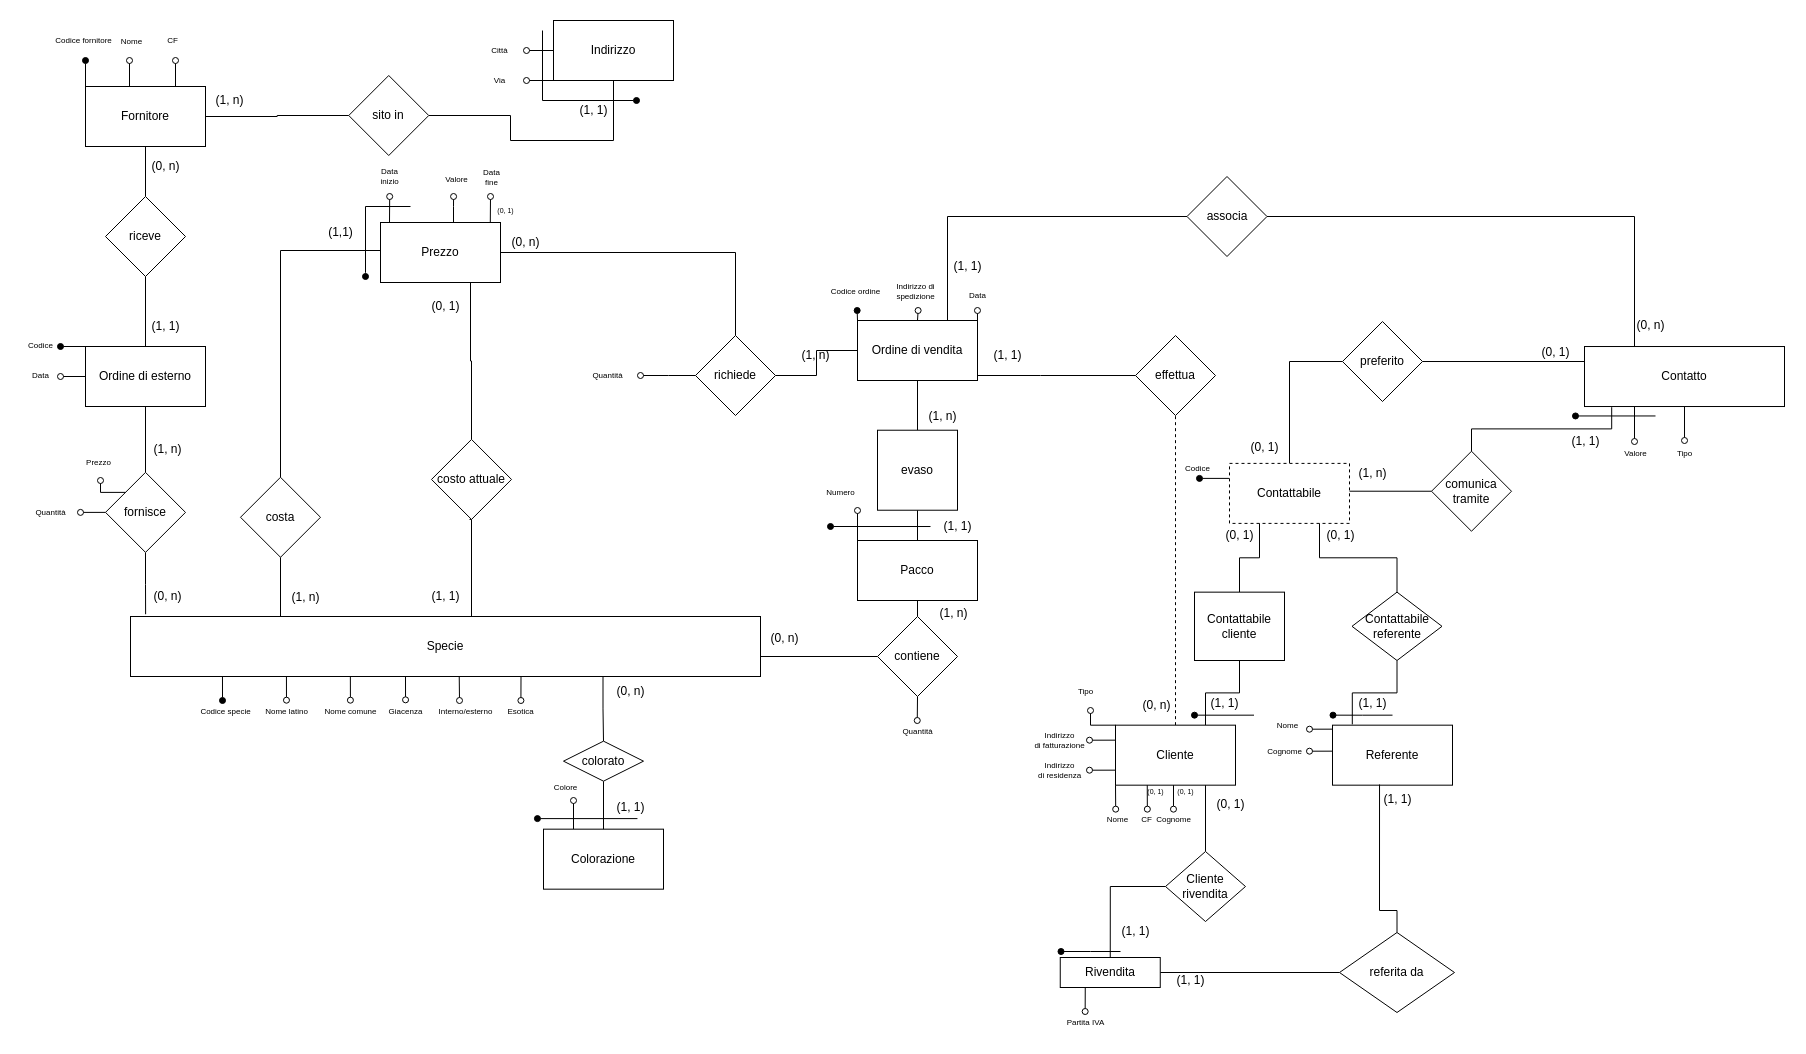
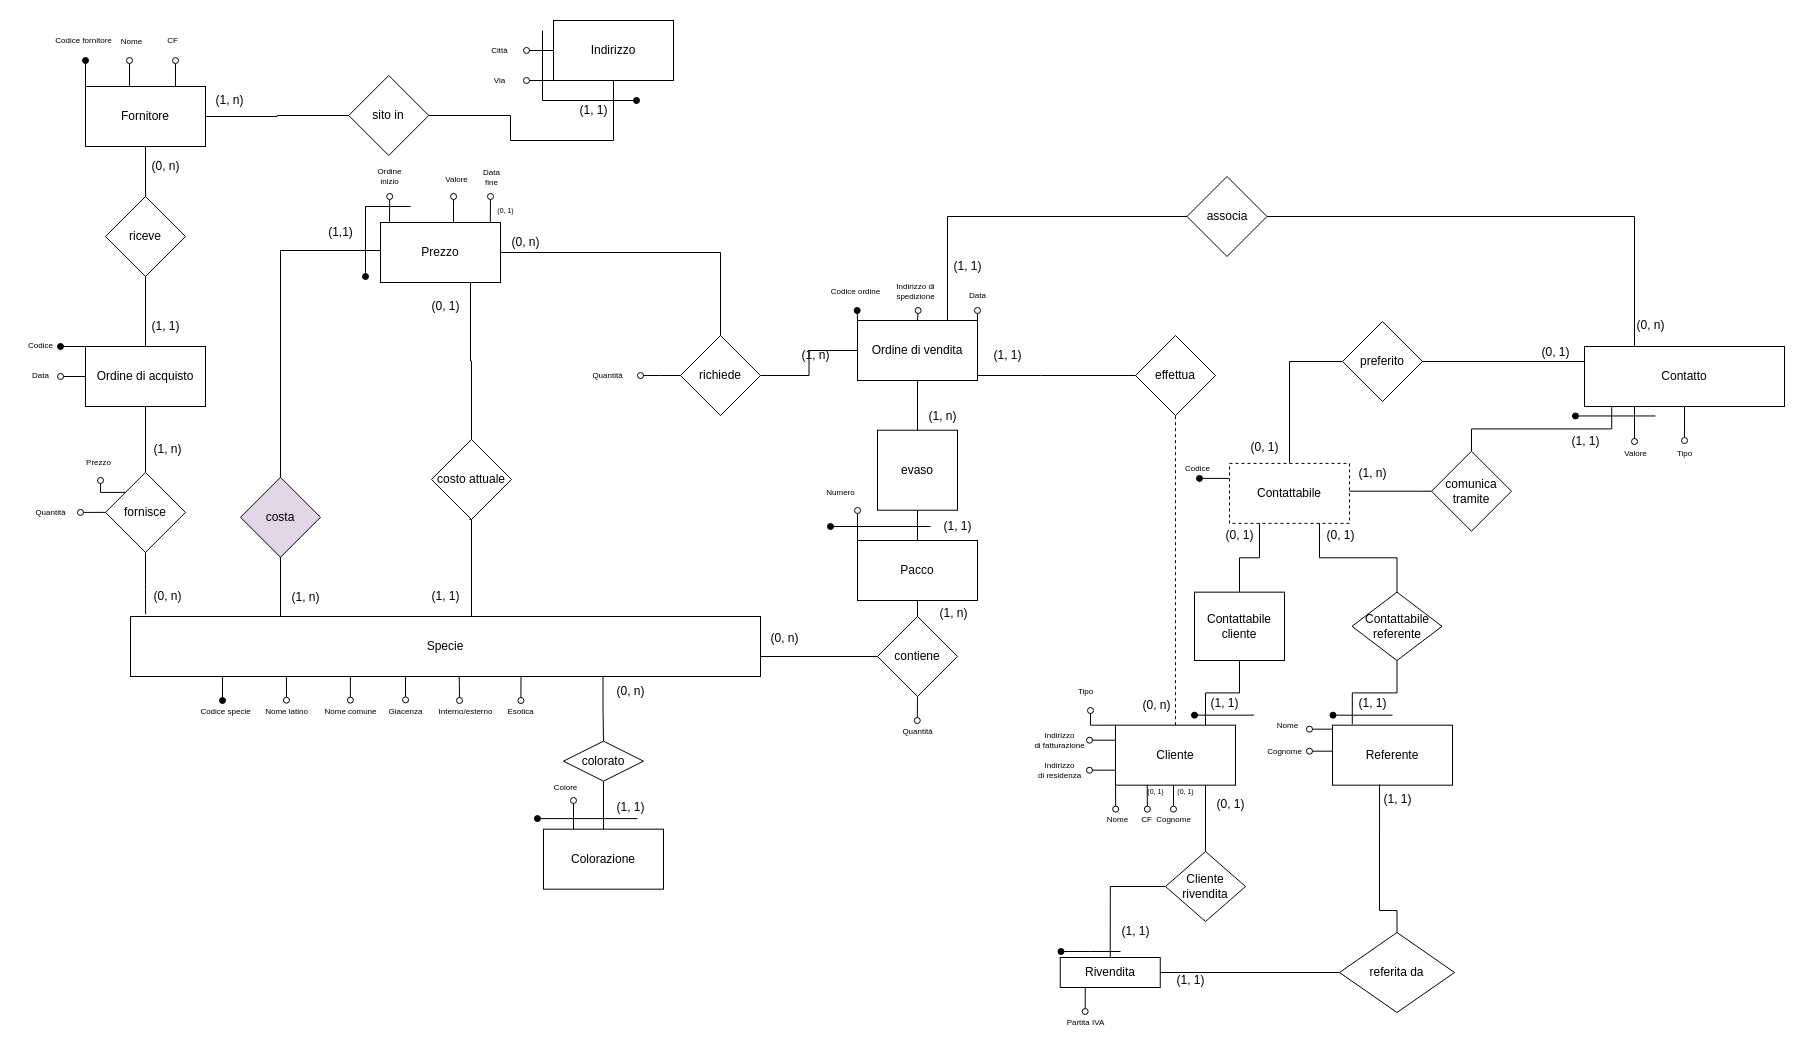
node "Data inizio": label "Data inizio" -> "Ordine inizio"
node "richiede": moved (736, 376) -> (721, 376)
node "Ordine di esterno": label "Ordine di esterno" -> "Ordine di acquisto"
node "costa": fillcolor #ffffff -> #e1d5e7
